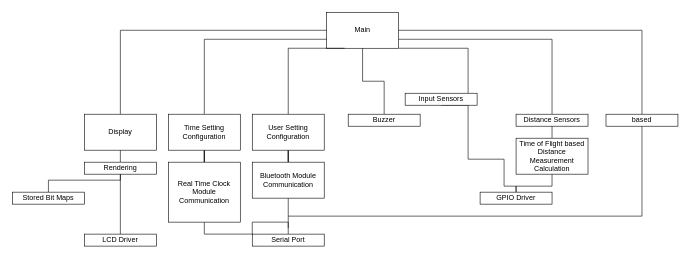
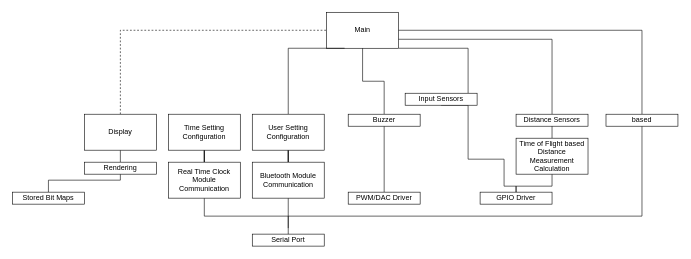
edge "Main" -- "Display": style solid -> dashed
edge "Main" -- "Time Setting Configuration": removed
edge "Buzzer" -- "PWM/DAC Driver": added
node "Real Time Clock Module Communication": size 72x60 -> 72x36
node "PWM/DAC Driver": added
edge "Rendering" -- "LCD Driver": removed
node "LCD Driver": removed
